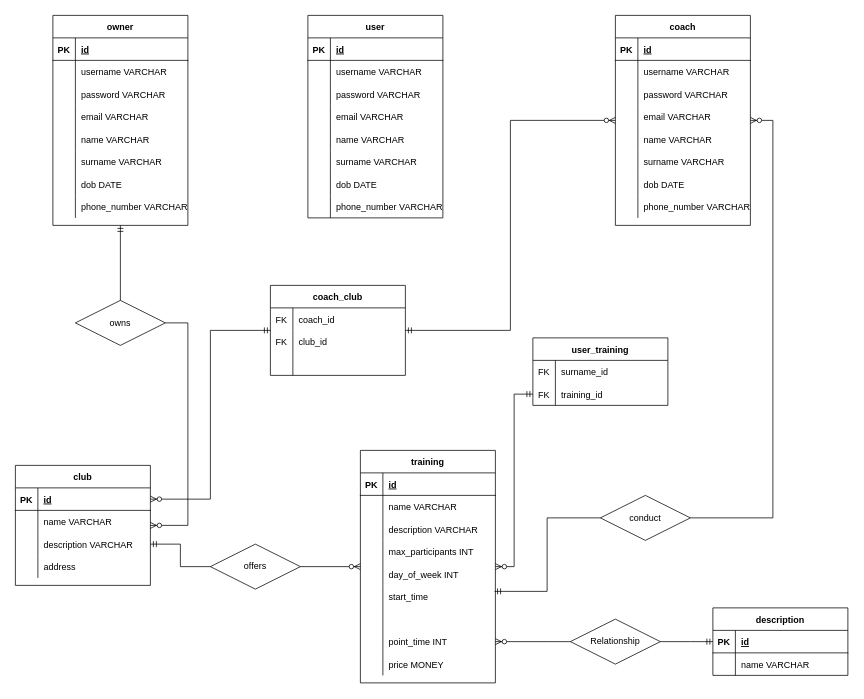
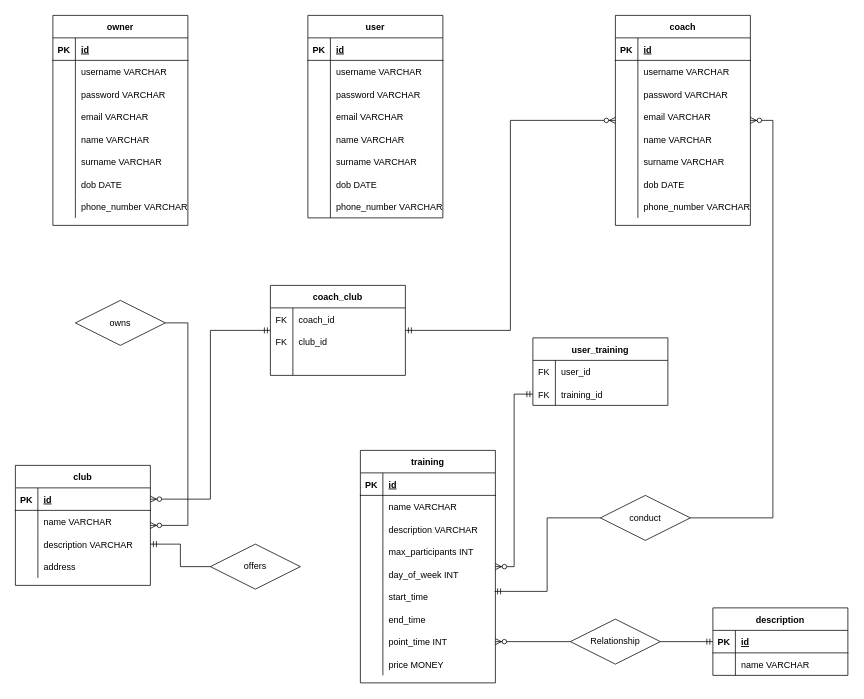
edge "owns" -> "owner": removed
node "surname_id": label "surname_id" -> "user_id"
edge "offers" -> "training": removed
node "end_time": added
